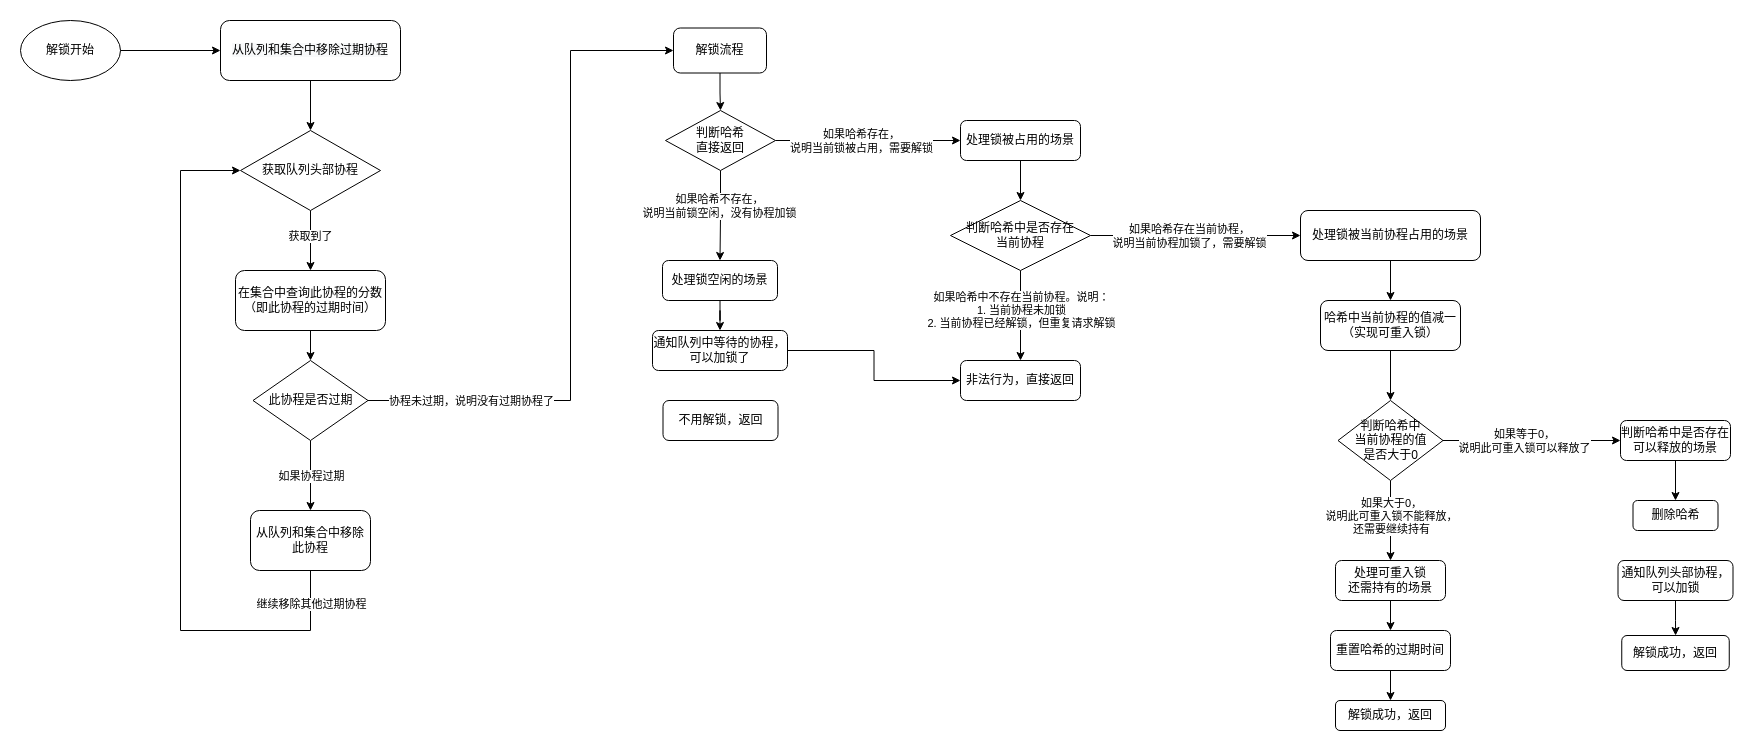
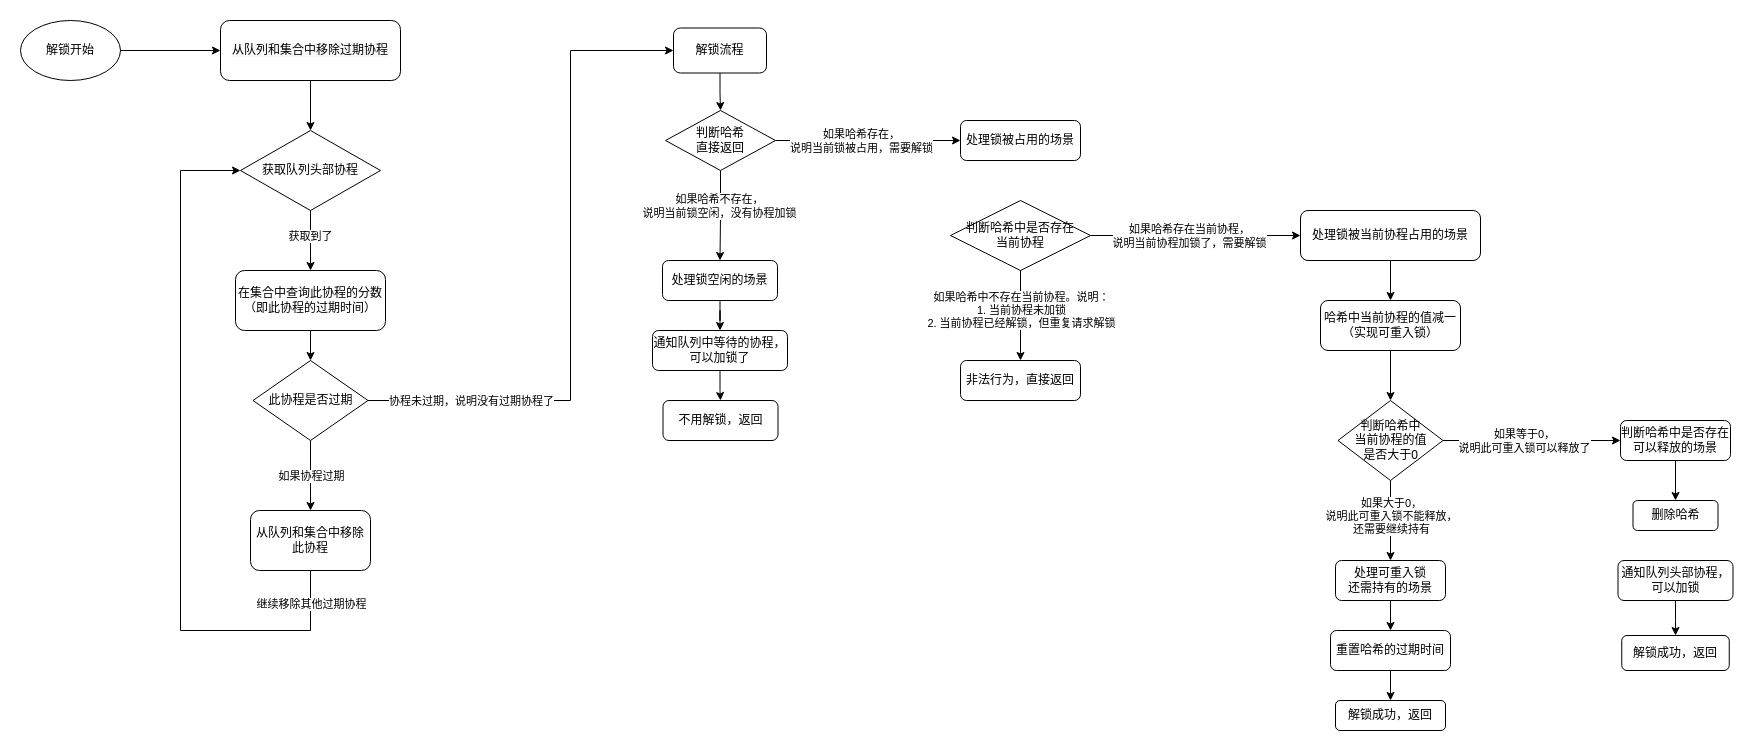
edge "处理锁被占用的场景" -> "判断哈希中是否存在 当前协程": removed
edge "通知队列中等待的协程，可以加锁了" -> "非法行为，直接返回": now "通知队列中等待的协程，可以加锁了" -> "不用解锁，返回"
